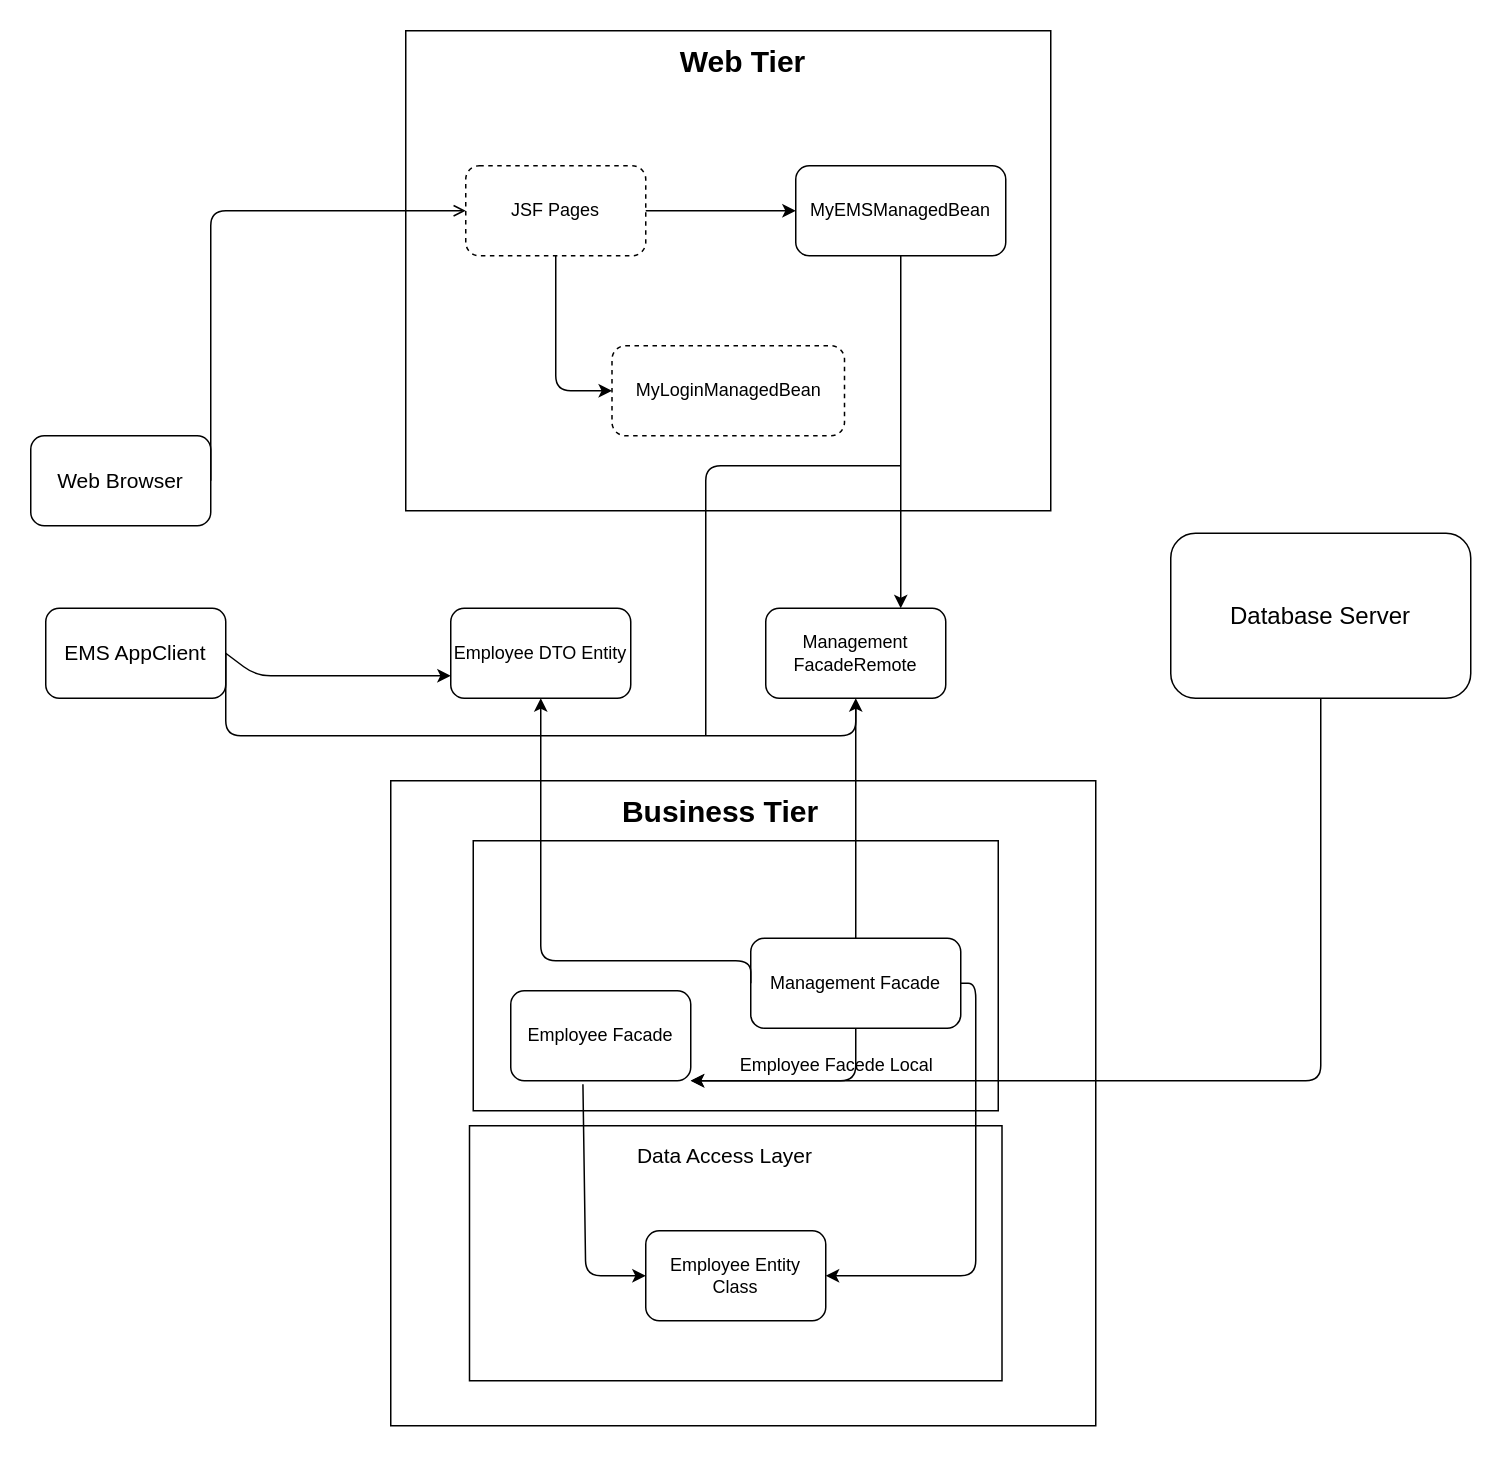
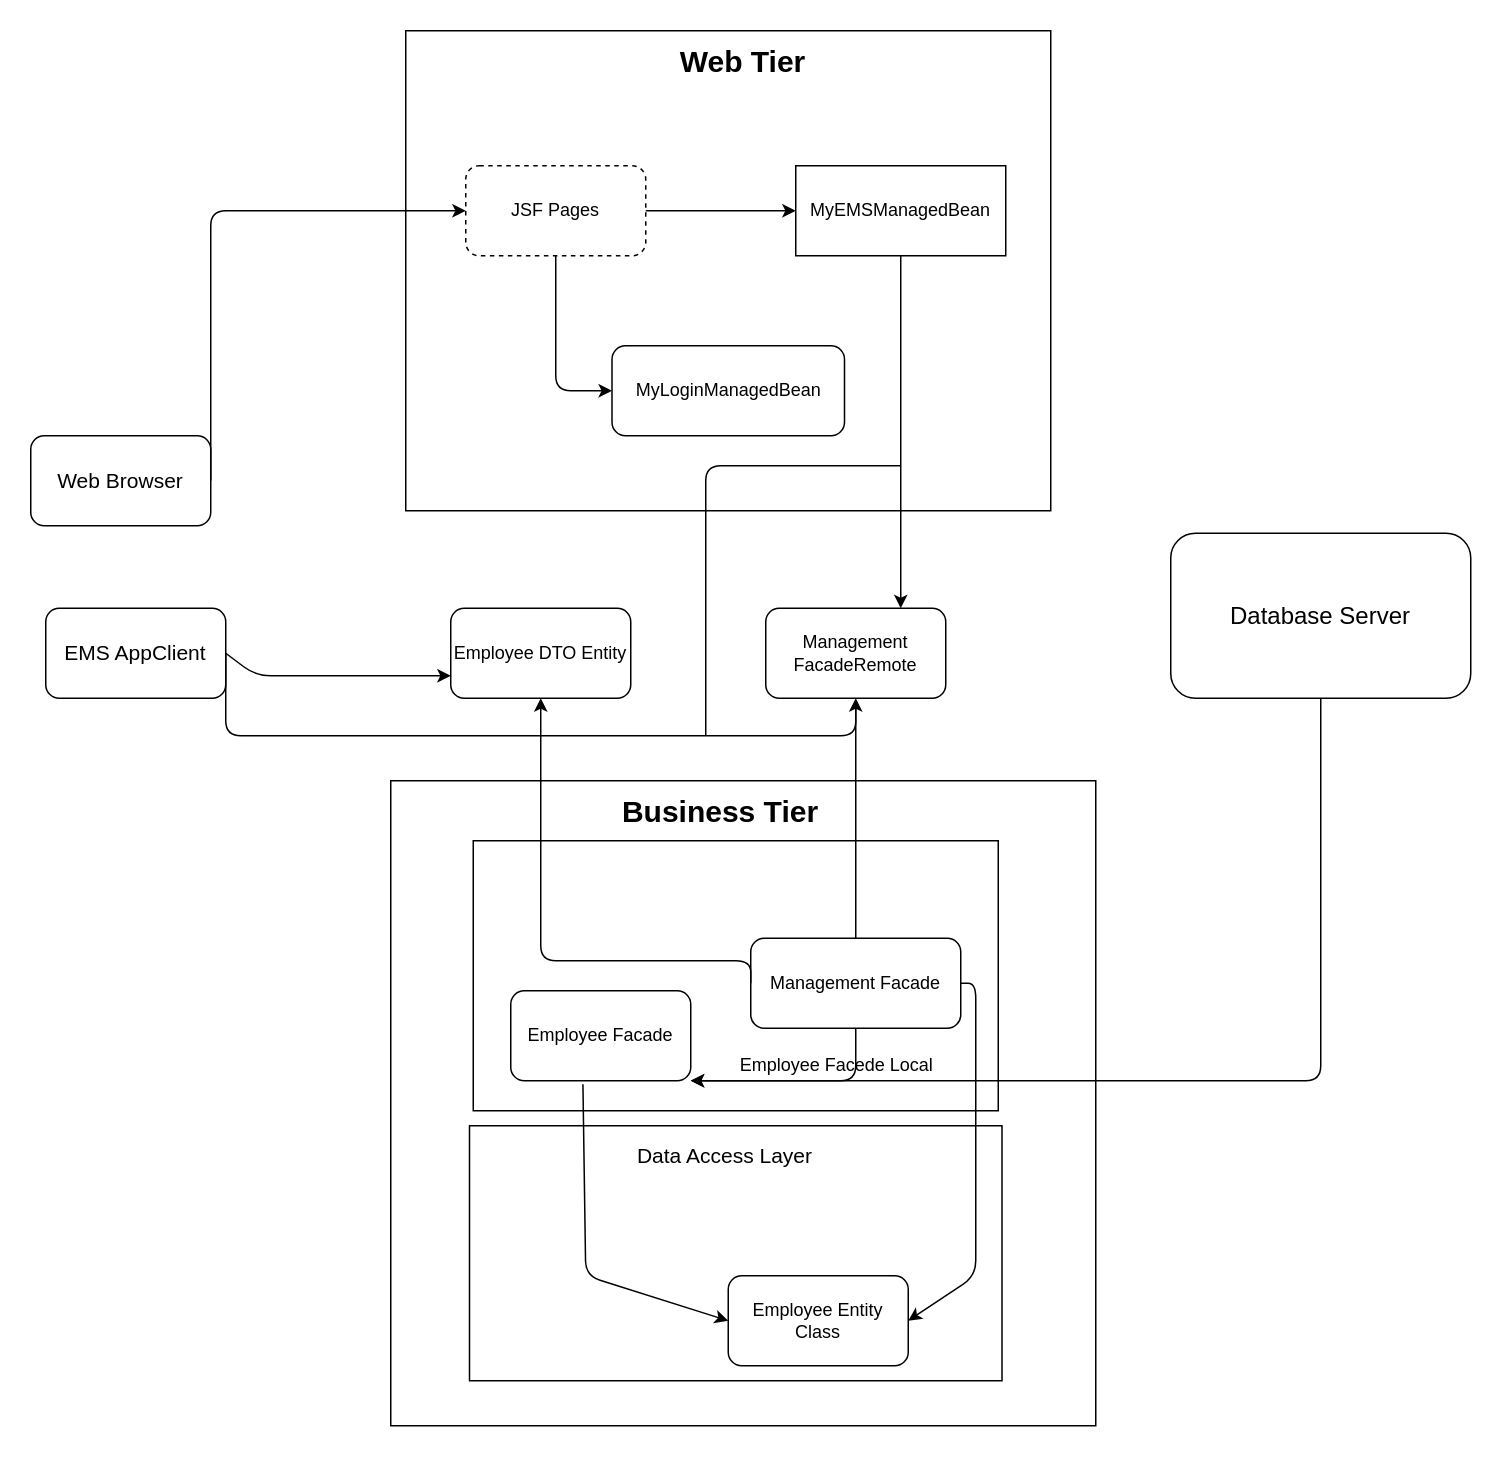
edge "Web Browser" -> "JSF Pages": arrowhead open -> classic
node "MyEMSManagedBean": shape rounded rectangle -> rectangle
node "MyLoginManagedBean": style dashed -> solid
node "Employee Entity Class": moved (736, 1276) -> (818, 1321)
